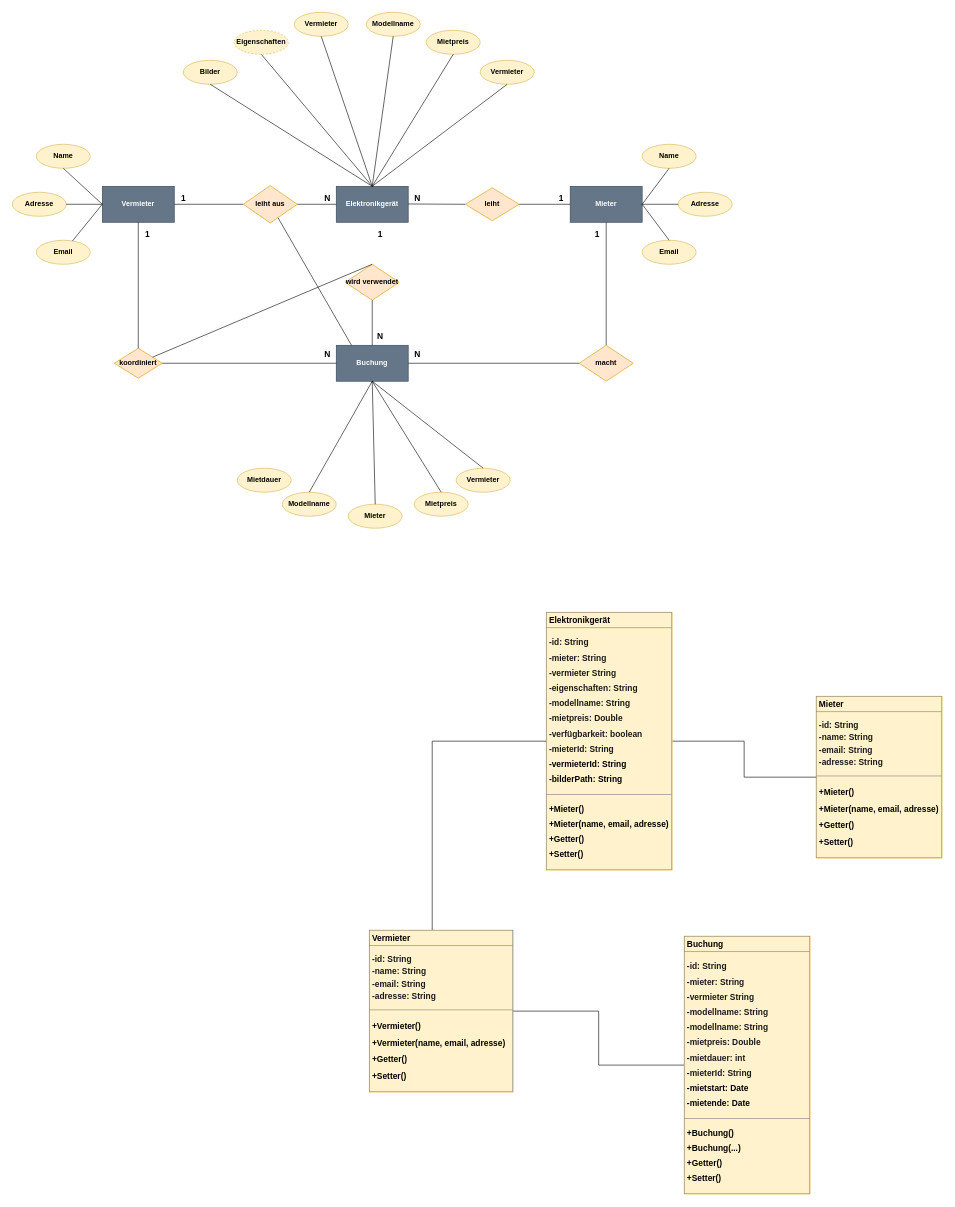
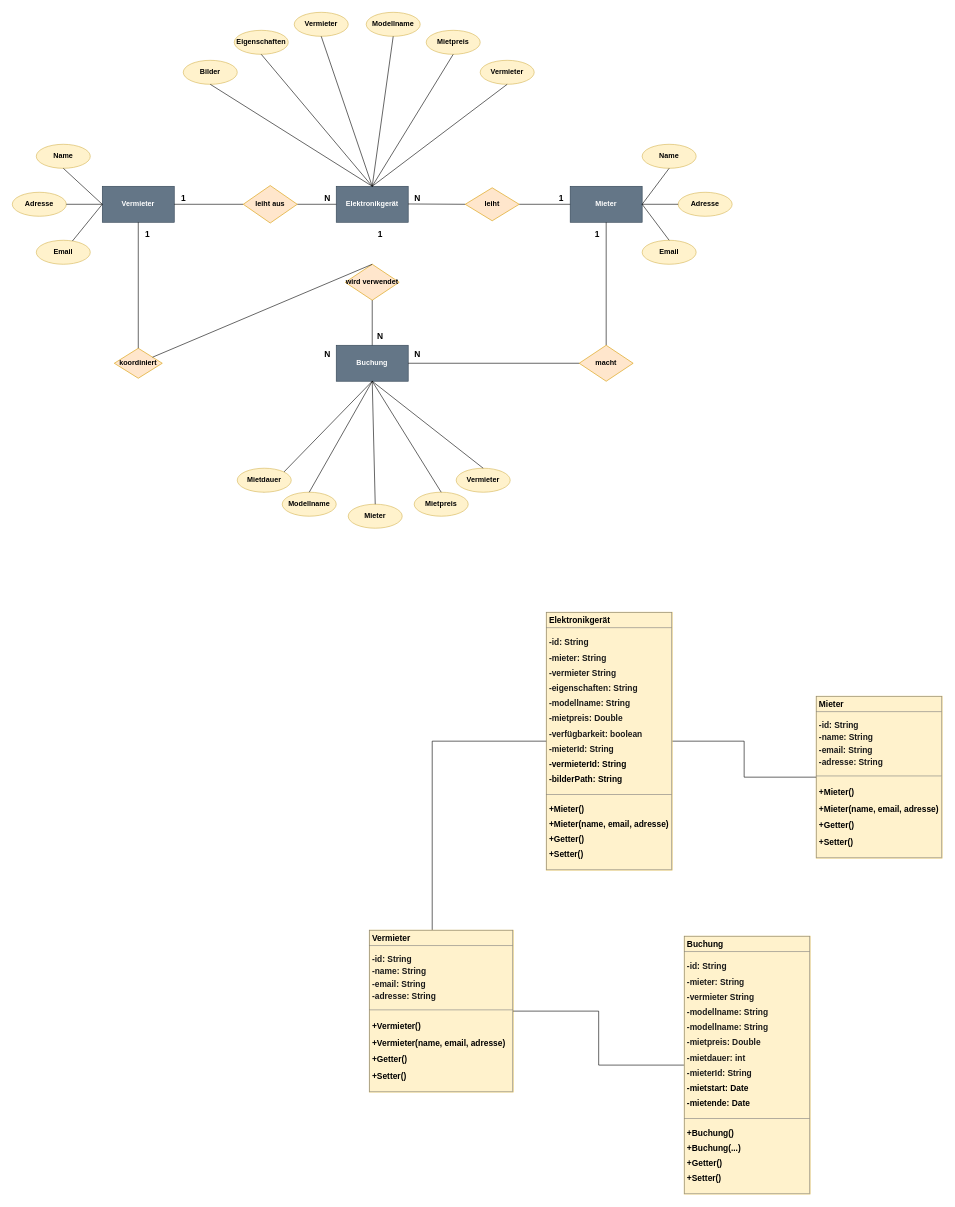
node "Eigenschaften": style dashed -> solid
edge "leiht aus" -- "Buchung": now "Mietdauer" -- "Buchung"
edge "koordiniert" -- "Buchung": removed
